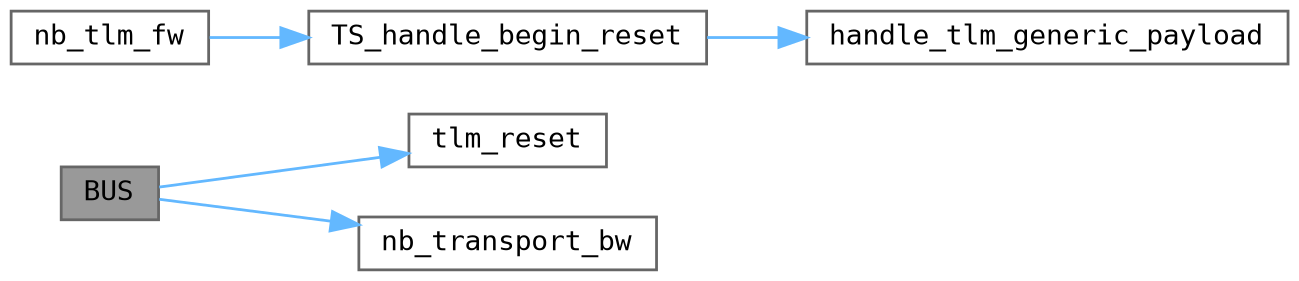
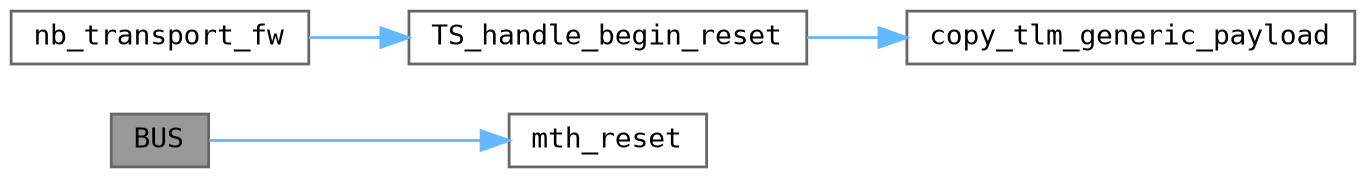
node "nb_tlm_fw": label "nb_tlm_fw" -> "nb_transport_fw"
node "handle_tlm_generic_payload": label "handle_tlm_generic_payload" -> "copy_tlm_generic_payload"
node "tlm_reset": label "tlm_reset" -> "mth_reset"
node "nb_transport_bw": removed
